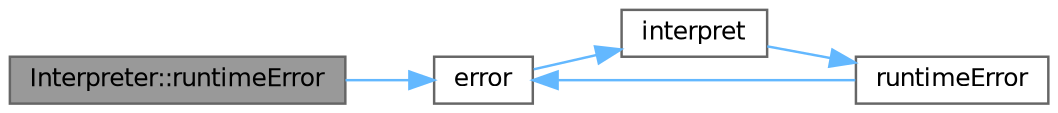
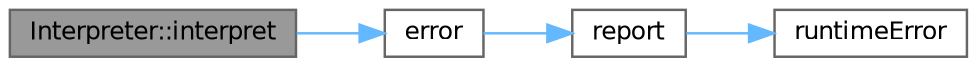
node "interpret": label "interpret" -> "report"
node "Interpreter::runtimeError": label "Interpreter::runtimeError" -> "Interpreter::interpret"
edge "runtimeError" -> "error": removed
